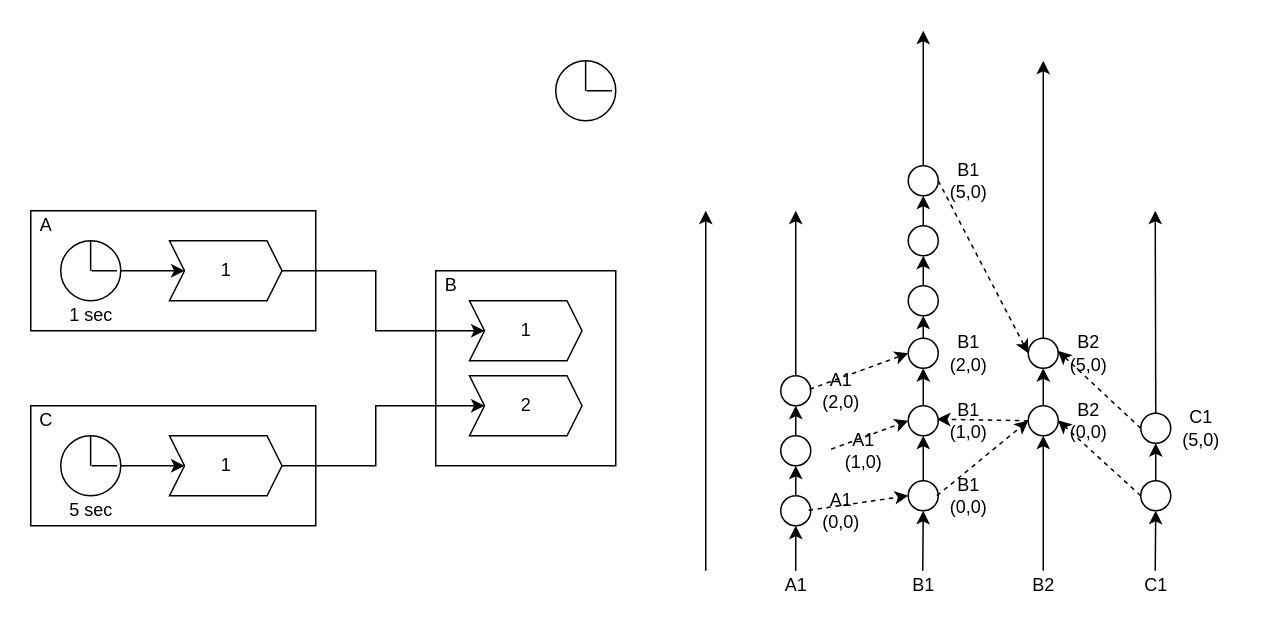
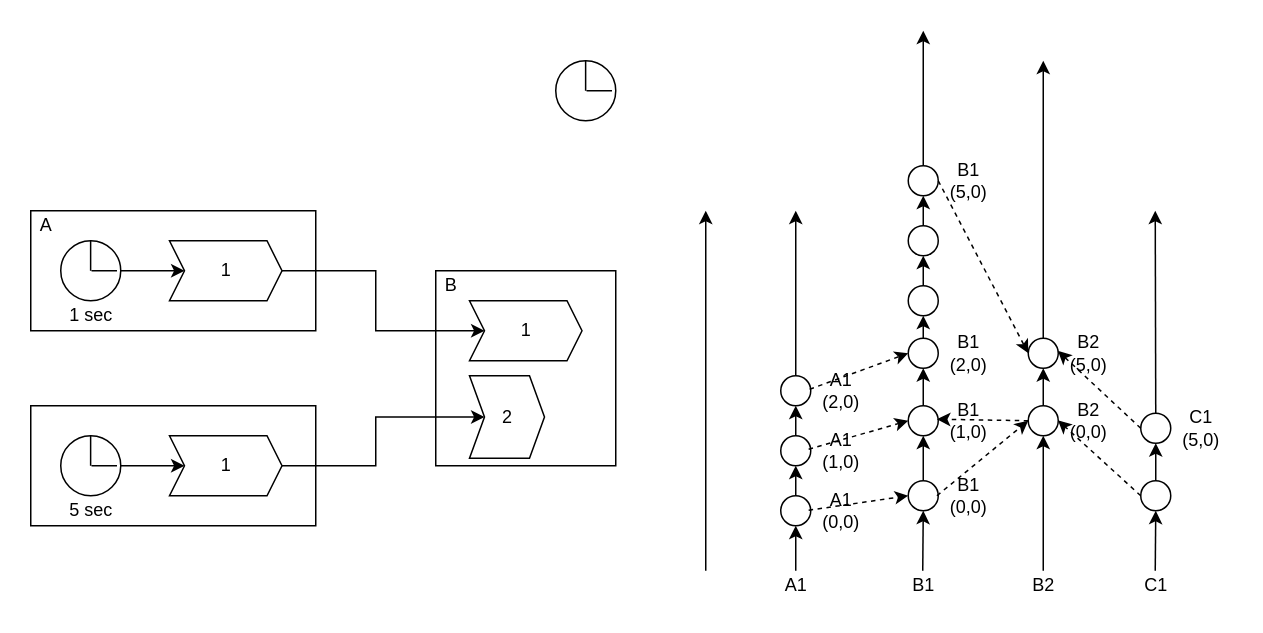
node "2": size 113x60 -> 75x83
node "C": removed
node "A1 (1,0)": moved (863, 451) -> (841, 451)
